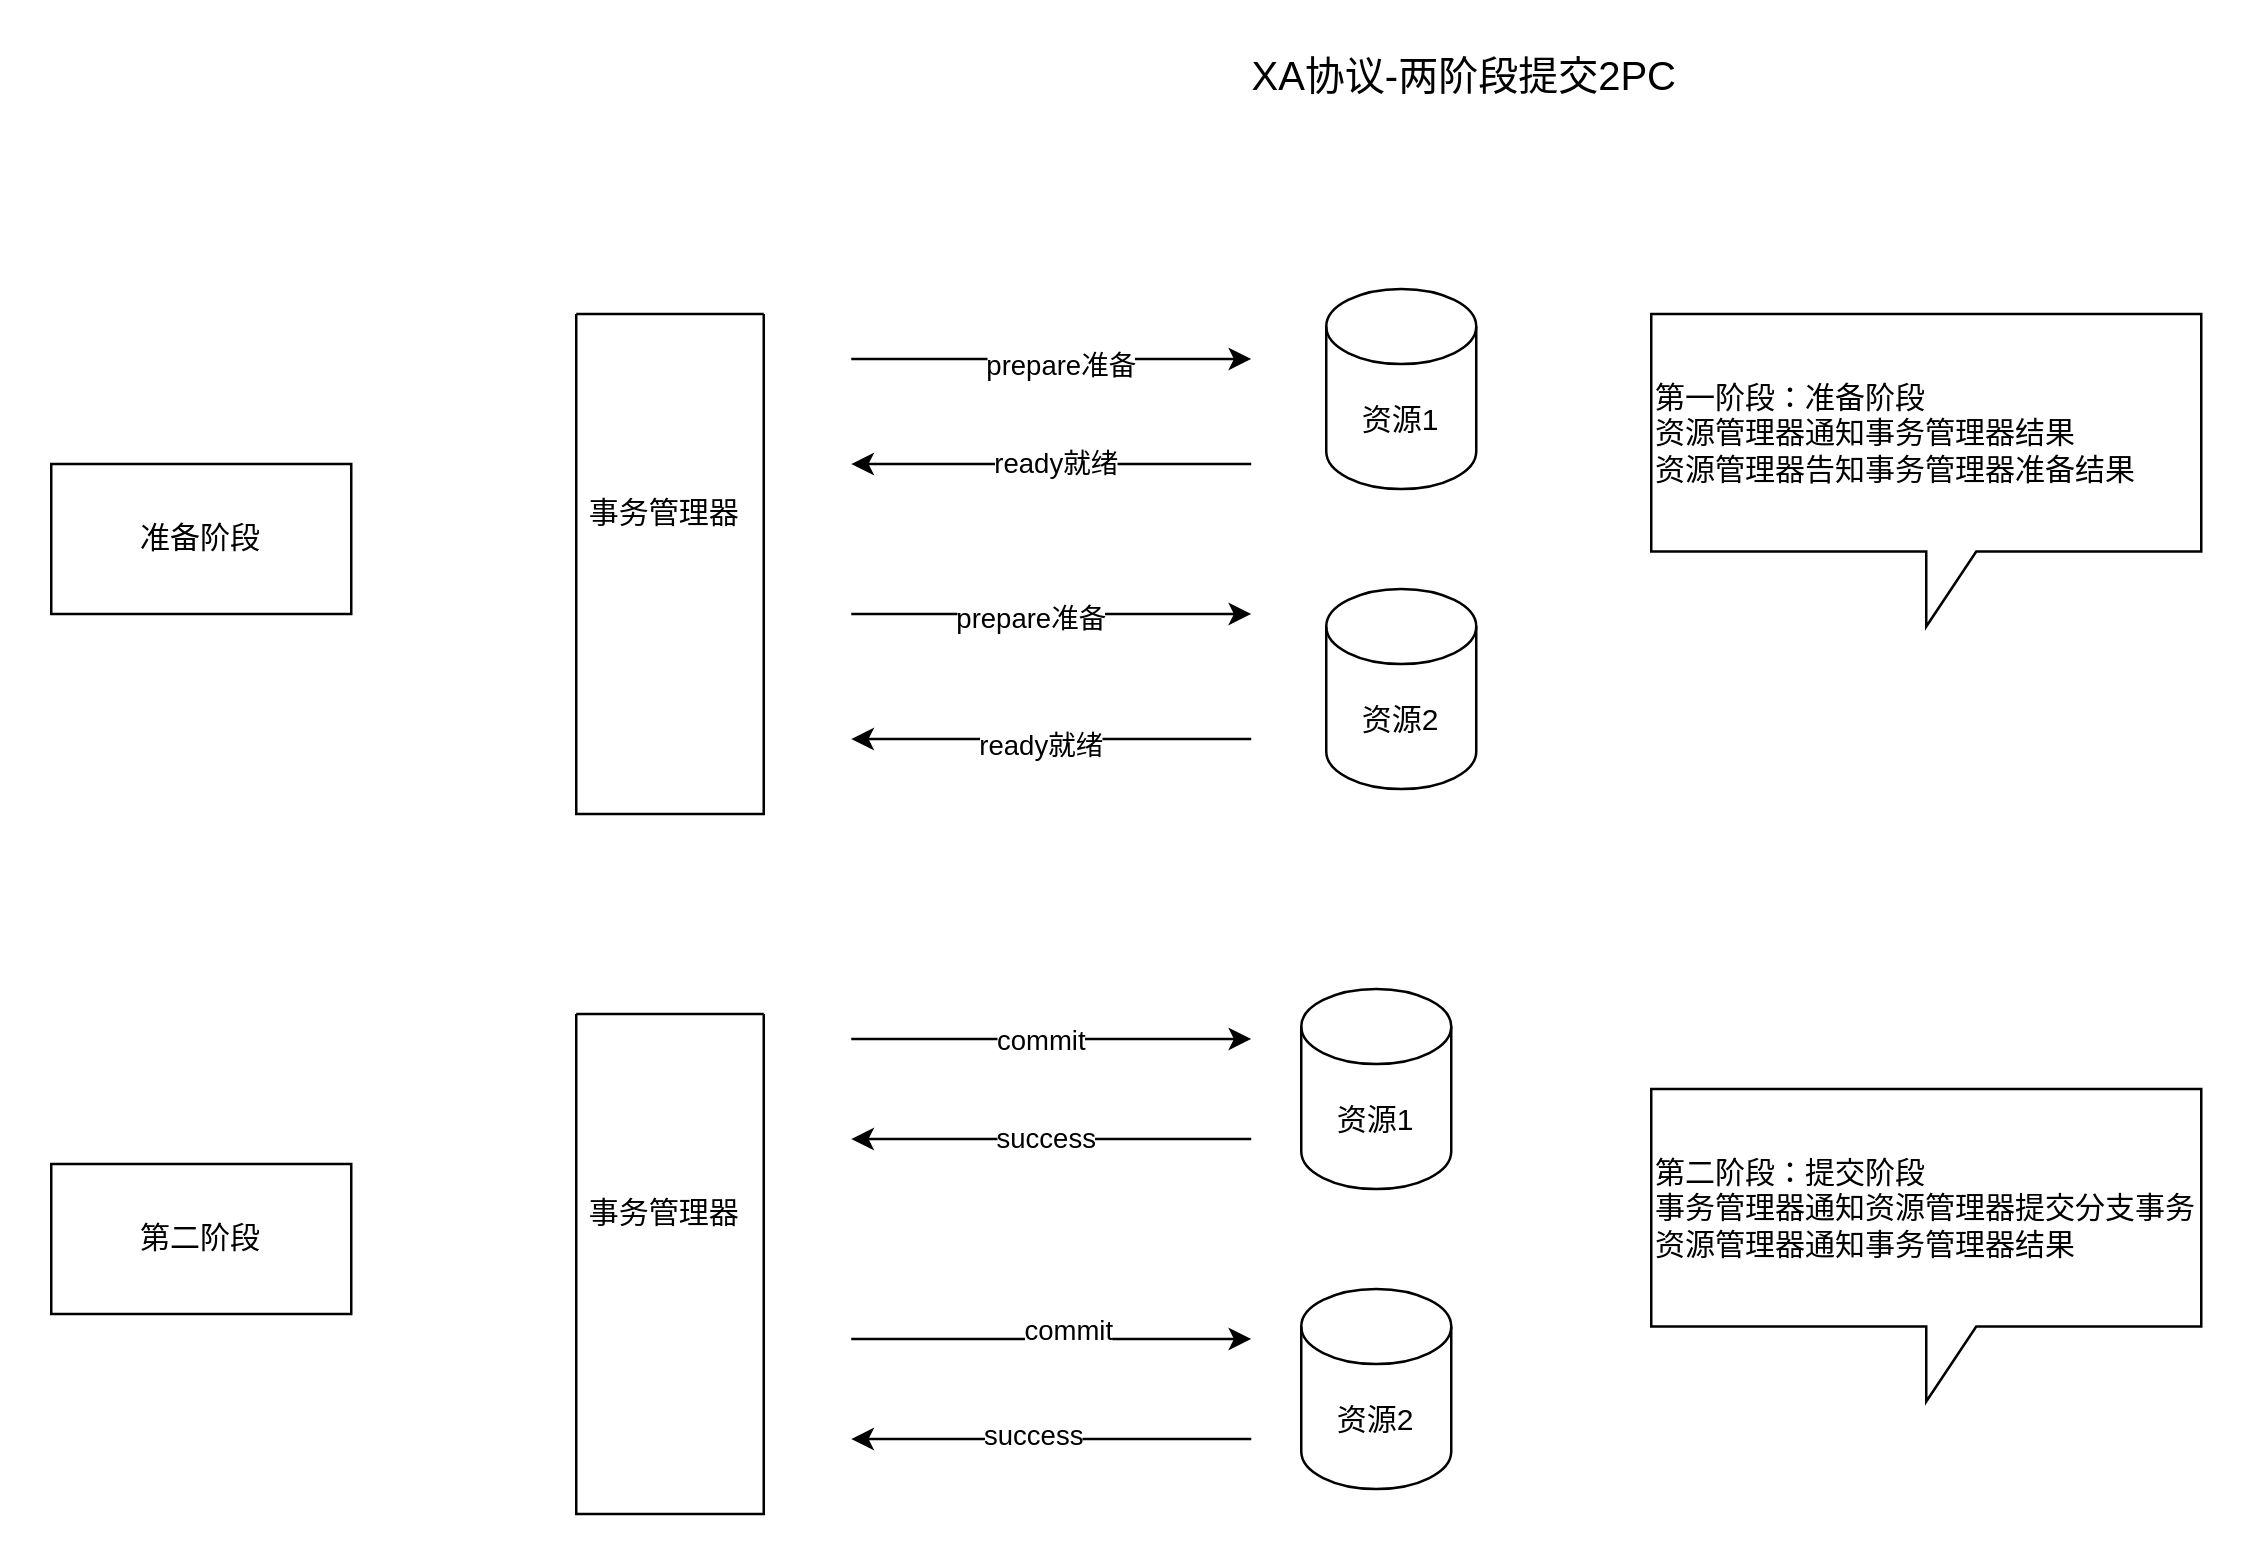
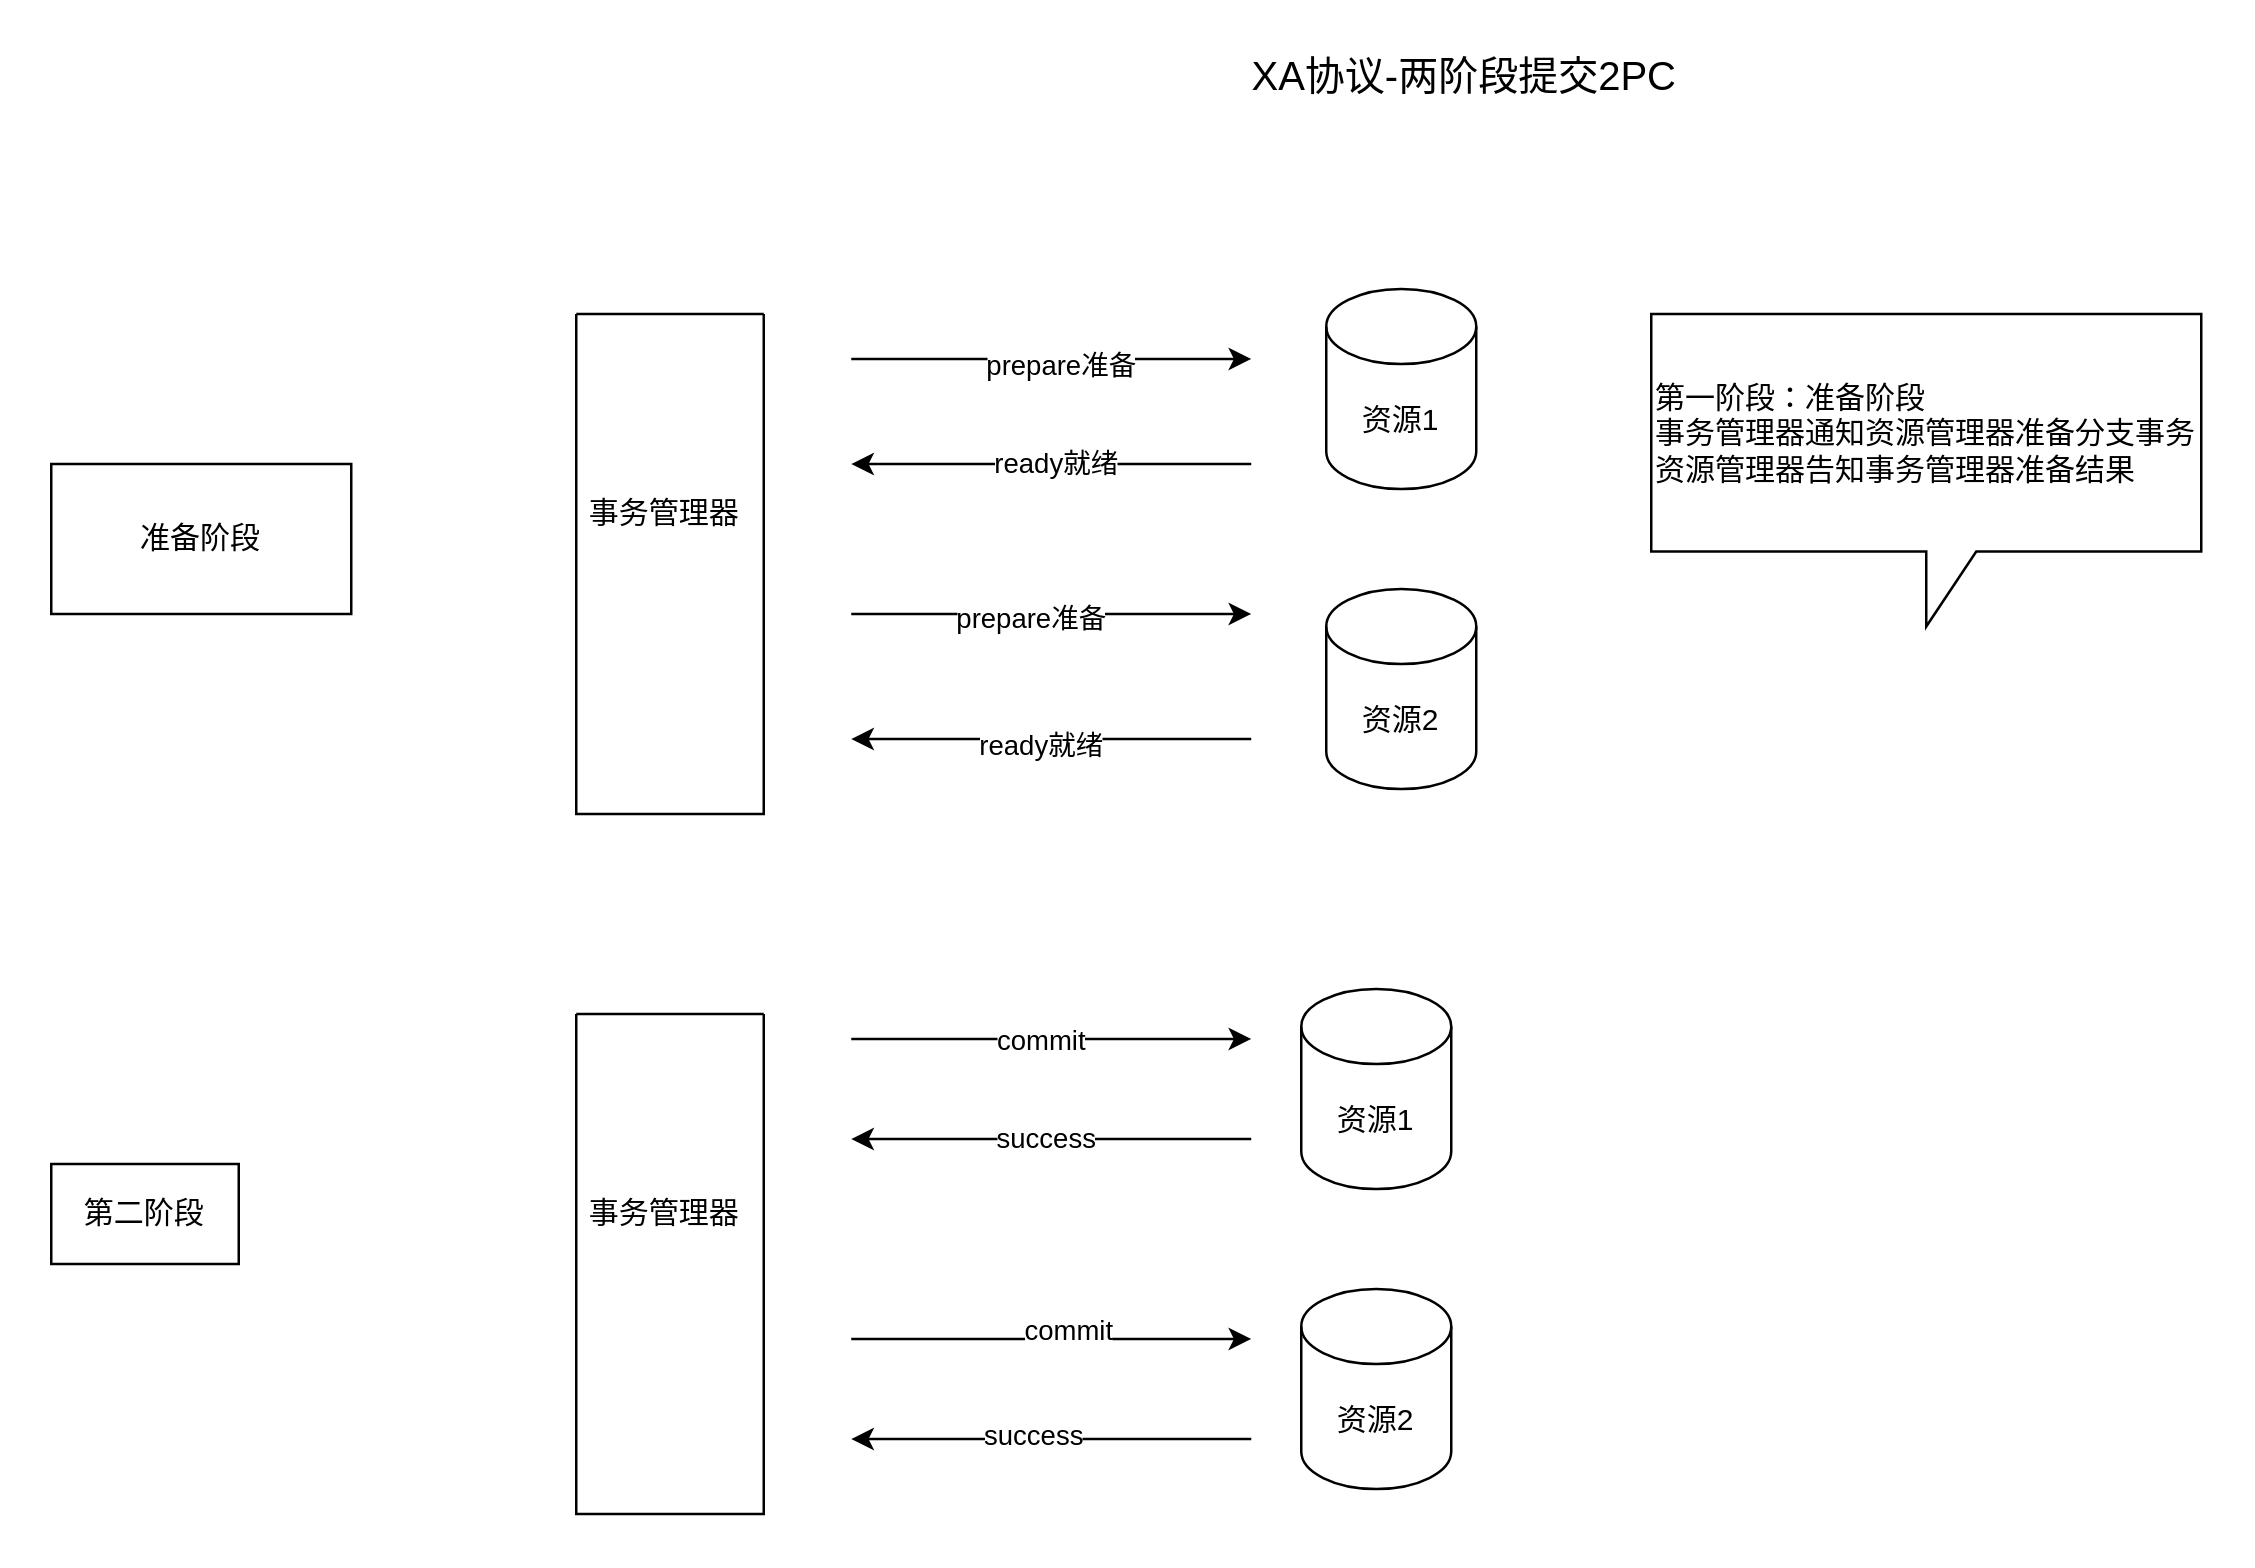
node "第一阶段：准备阶段 资源管理器通知事务管理器结果 资源管理器告知事务管理器准备结果": label "第一阶段：准备阶段 资源管理器通知事务管理器结果 资源管理器告知事务管理器准备结果" -> "第一阶段：准备阶段 事务管理器通知资源管理器准备分支事务 资源管理器告知事务管理器准备结果"
node "第二阶段": size 300x150 -> 188x100
node "第二阶段：提交阶段 事务管理器通知资源管理器提交分支事务 资源管理器通知事务管理器结果": removed
